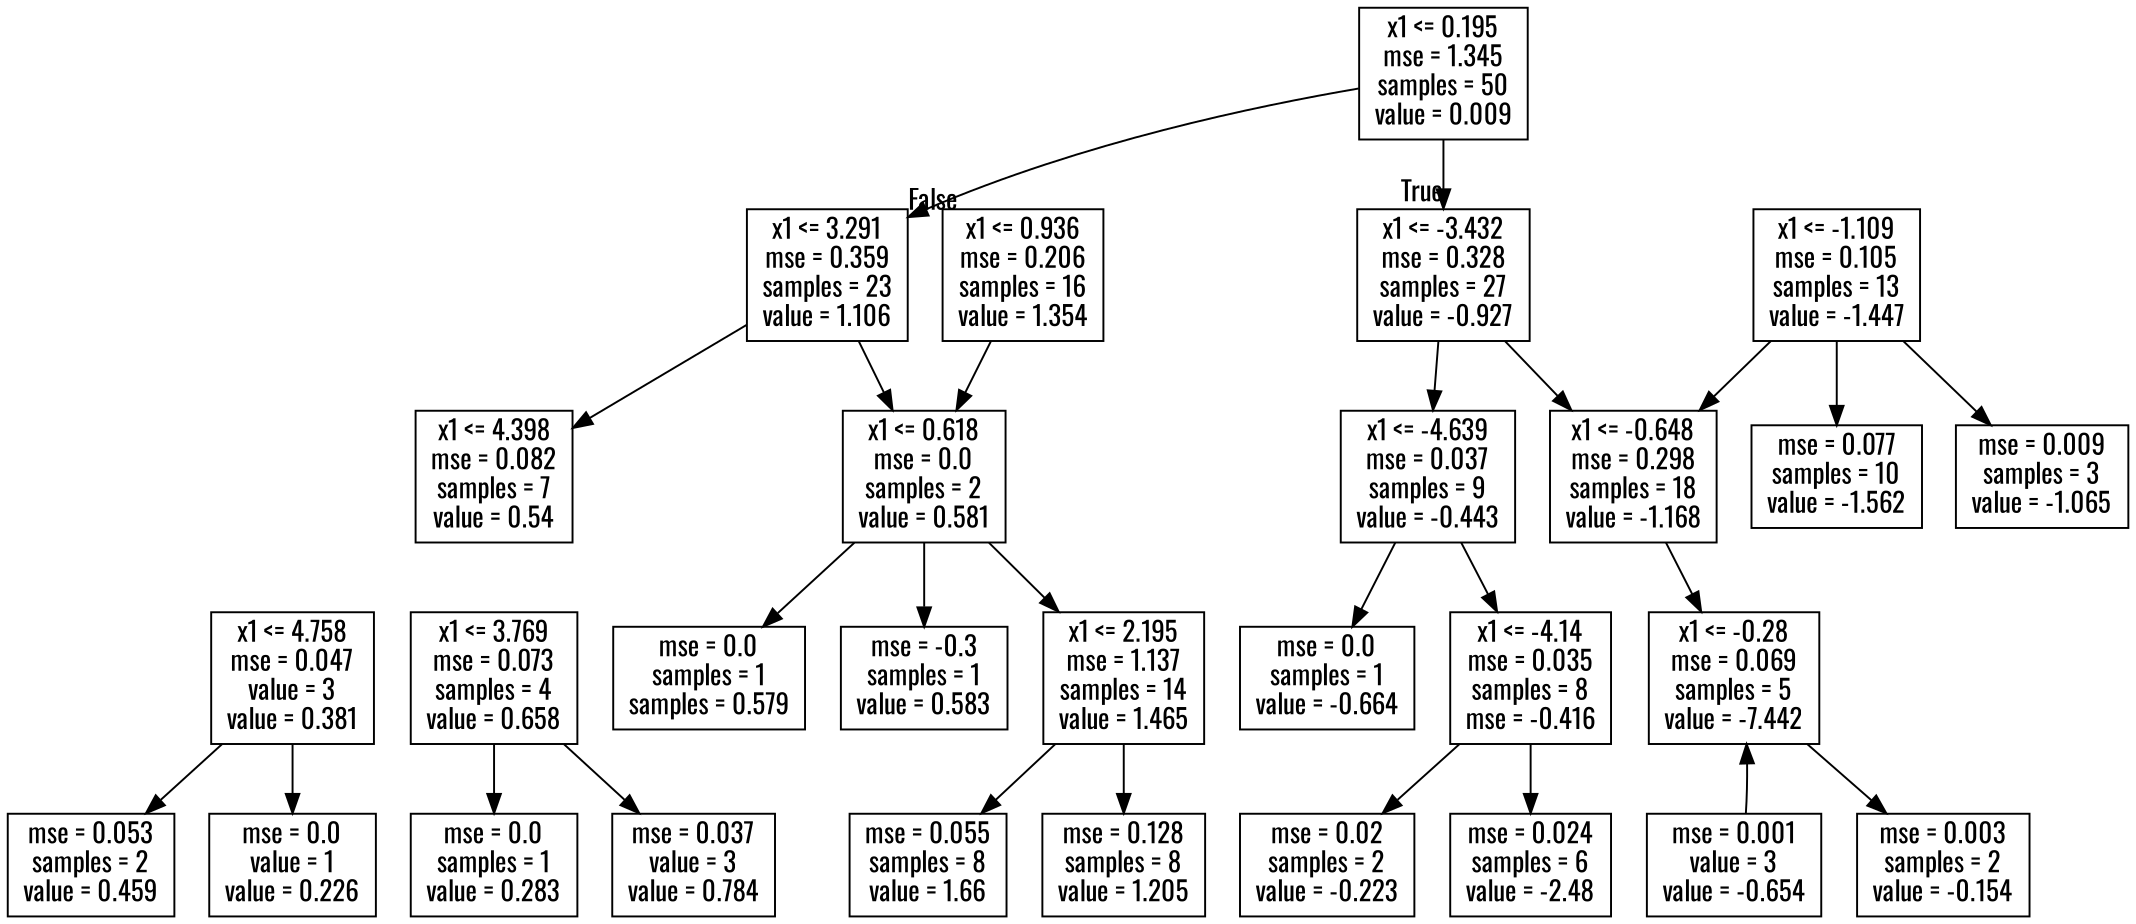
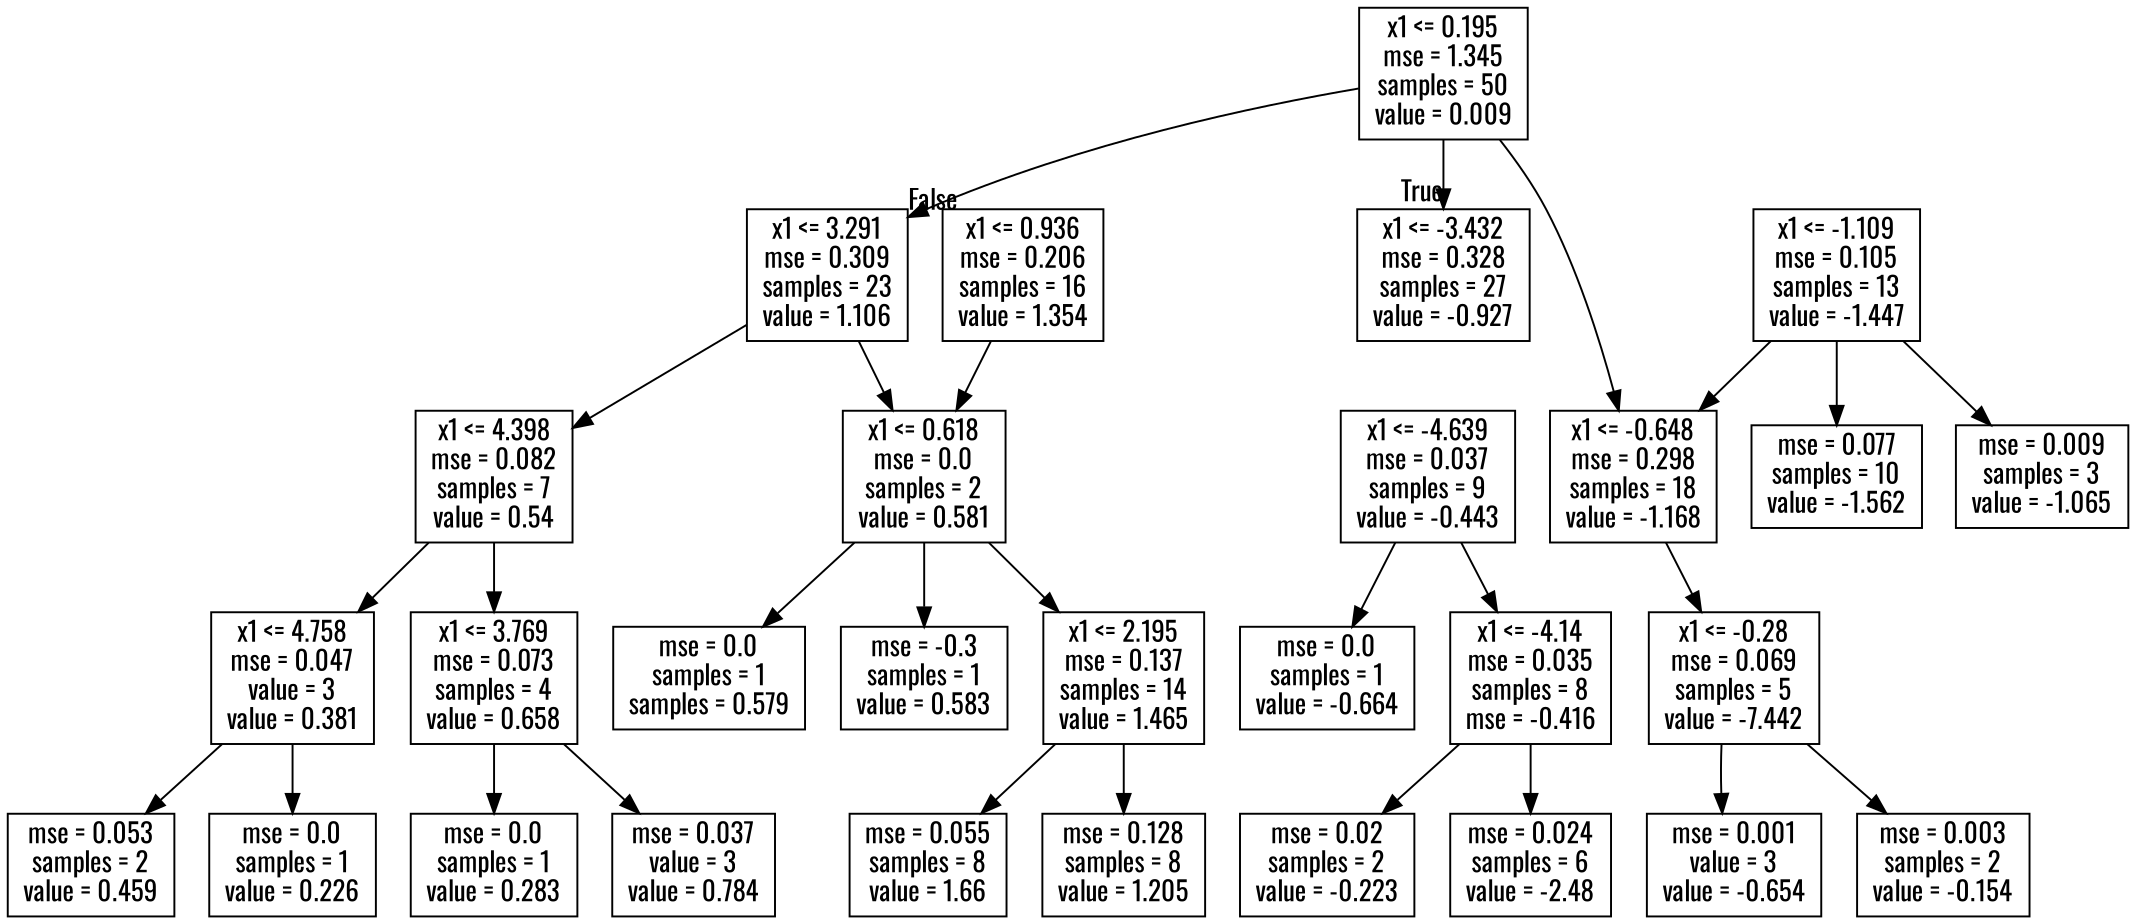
node "x1 <= 3.291 mse = 0.359 samples = 23 value = 1.106": label "x1 <= 3.291 mse = 0.359 samples = 23 value = 1.106" -> "x1 <= 3.291 mse = 0.309 samples = 23 value = 1.106"
edge "x1 <= -3.432 mse = 0.328 samples = 27 value = -0.927" -> "x1 <= -4.639 mse = 0.037 samples = 9 value = -0.443": removed
edge "x1 <= -3.432 mse = 0.328 samples = 27 value = -0.927" -> "x1 <= -0.648 mse = 0.298 samples = 18 value = -1.168": now "x1 <= 0.195 mse = 1.345 samples = 50 value = 0.009" -> "x1 <= -0.648 mse = 0.298 samples = 18 value = -1.168"
edge "x1 <= 4.398 mse = 0.082 samples = 7 value = 0.54" -> "x1 <= 3.769 mse = 0.073 samples = 4 value = 0.658": added
edge "x1 <= 4.398 mse = 0.082 samples = 7 value = 0.54" -> "x1 <= 4.758 mse = 0.047 value = 3 value = 0.381": added
node "x1 <= 2.195 mse = 1.137 samples = 14 value = 1.465": label "x1 <= 2.195 mse = 1.137 samples = 14 value = 1.465" -> "x1 <= 2.195 mse = 0.137 samples = 14 value = 1.465"
edge "mse = 0.001 value = 3 value = -0.654" -> "x1 <= -0.28 mse = 0.069 samples = 5 value = -7.442": reversed
node "mse = 0.0 value = 1 value = 0.226": label "mse = 0.0 value = 1 value = 0.226" -> "mse = 0.0 samples = 1 value = 0.226"
